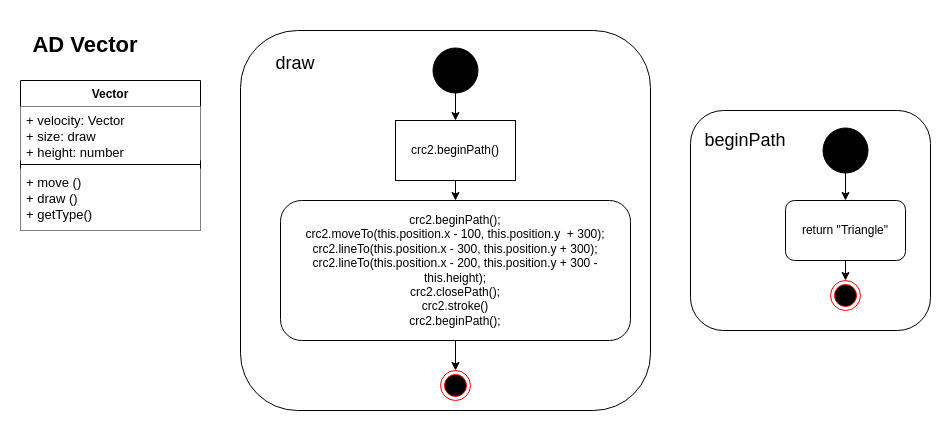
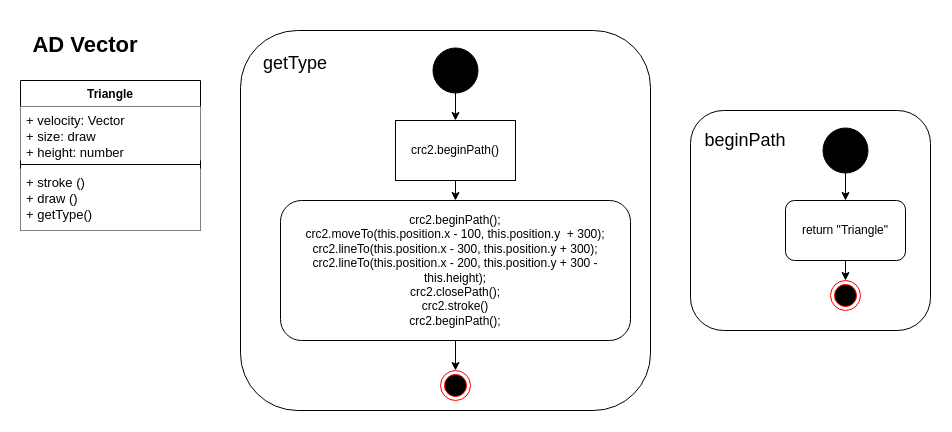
node "draw": label "draw" -> "getType"
node "Vector": label "Vector" -> "Triangle"
node "+ move () + draw () + getType()": label "+ move () + draw () + getType()" -> "+ stroke () + draw () + getType()"
